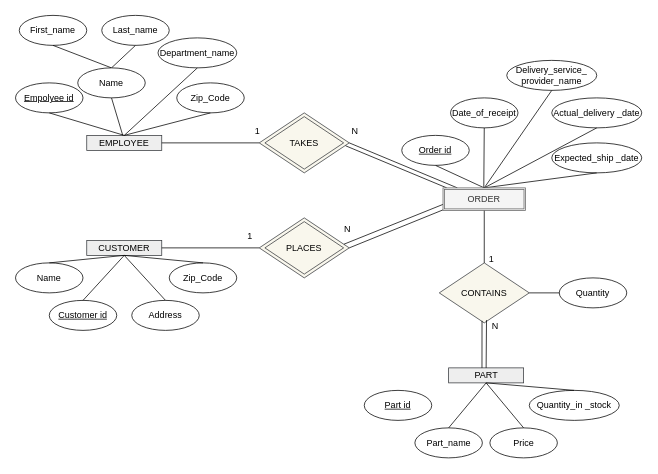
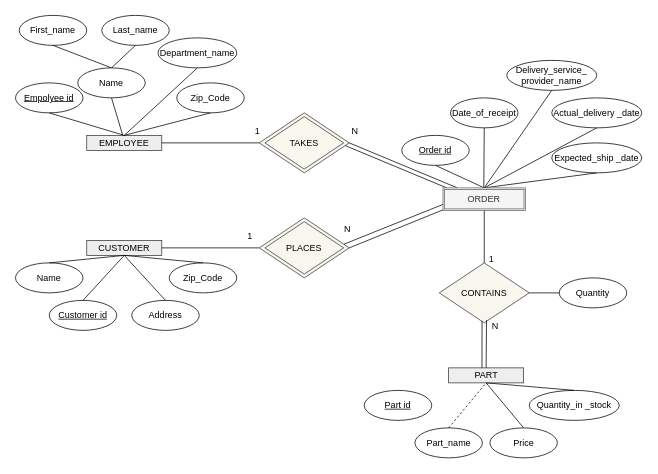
edge "PART" -- "Part_name": style solid -> dashed
